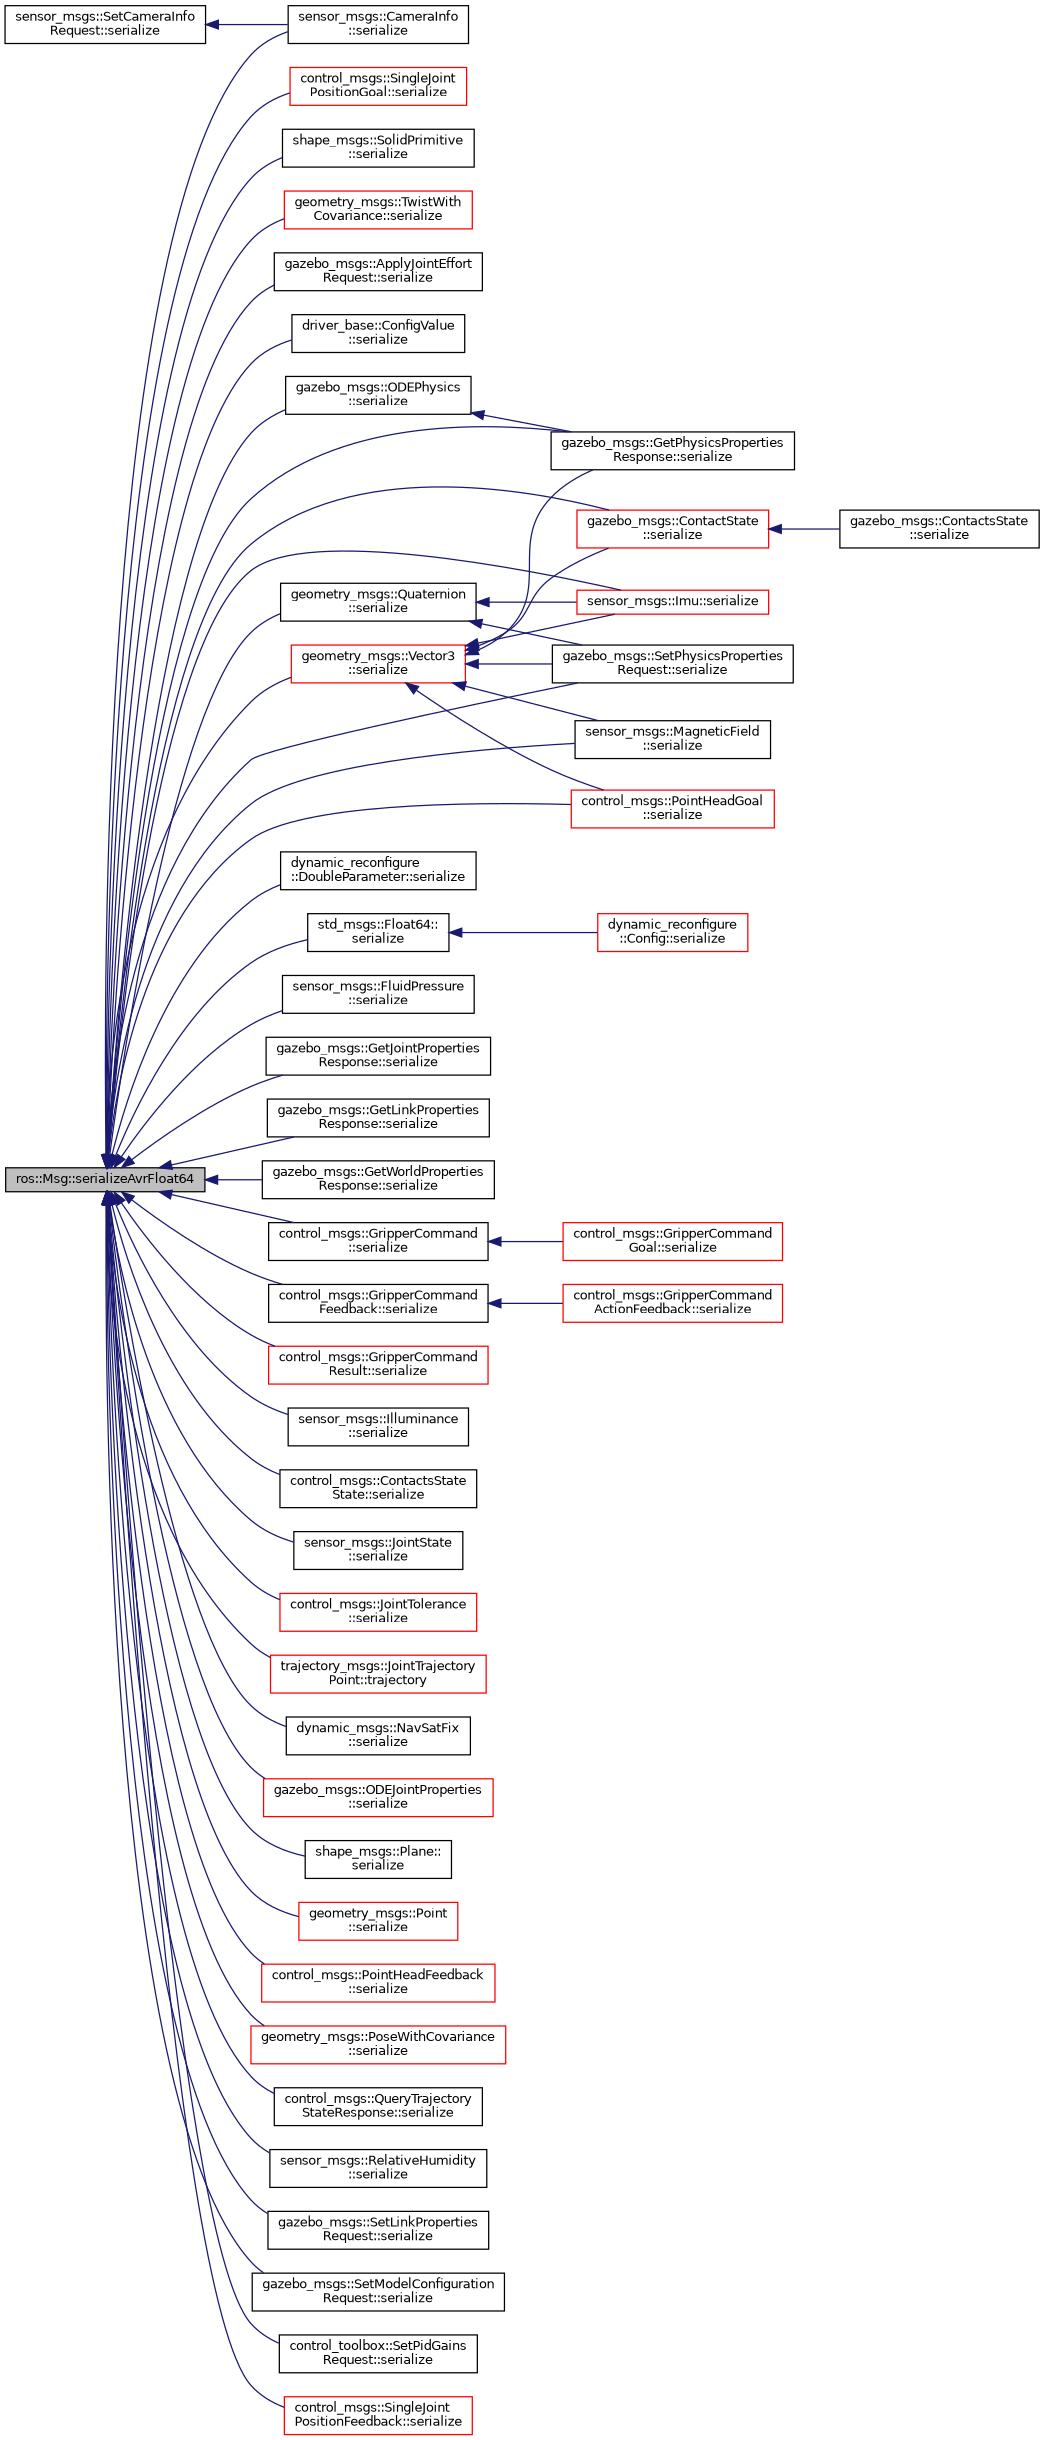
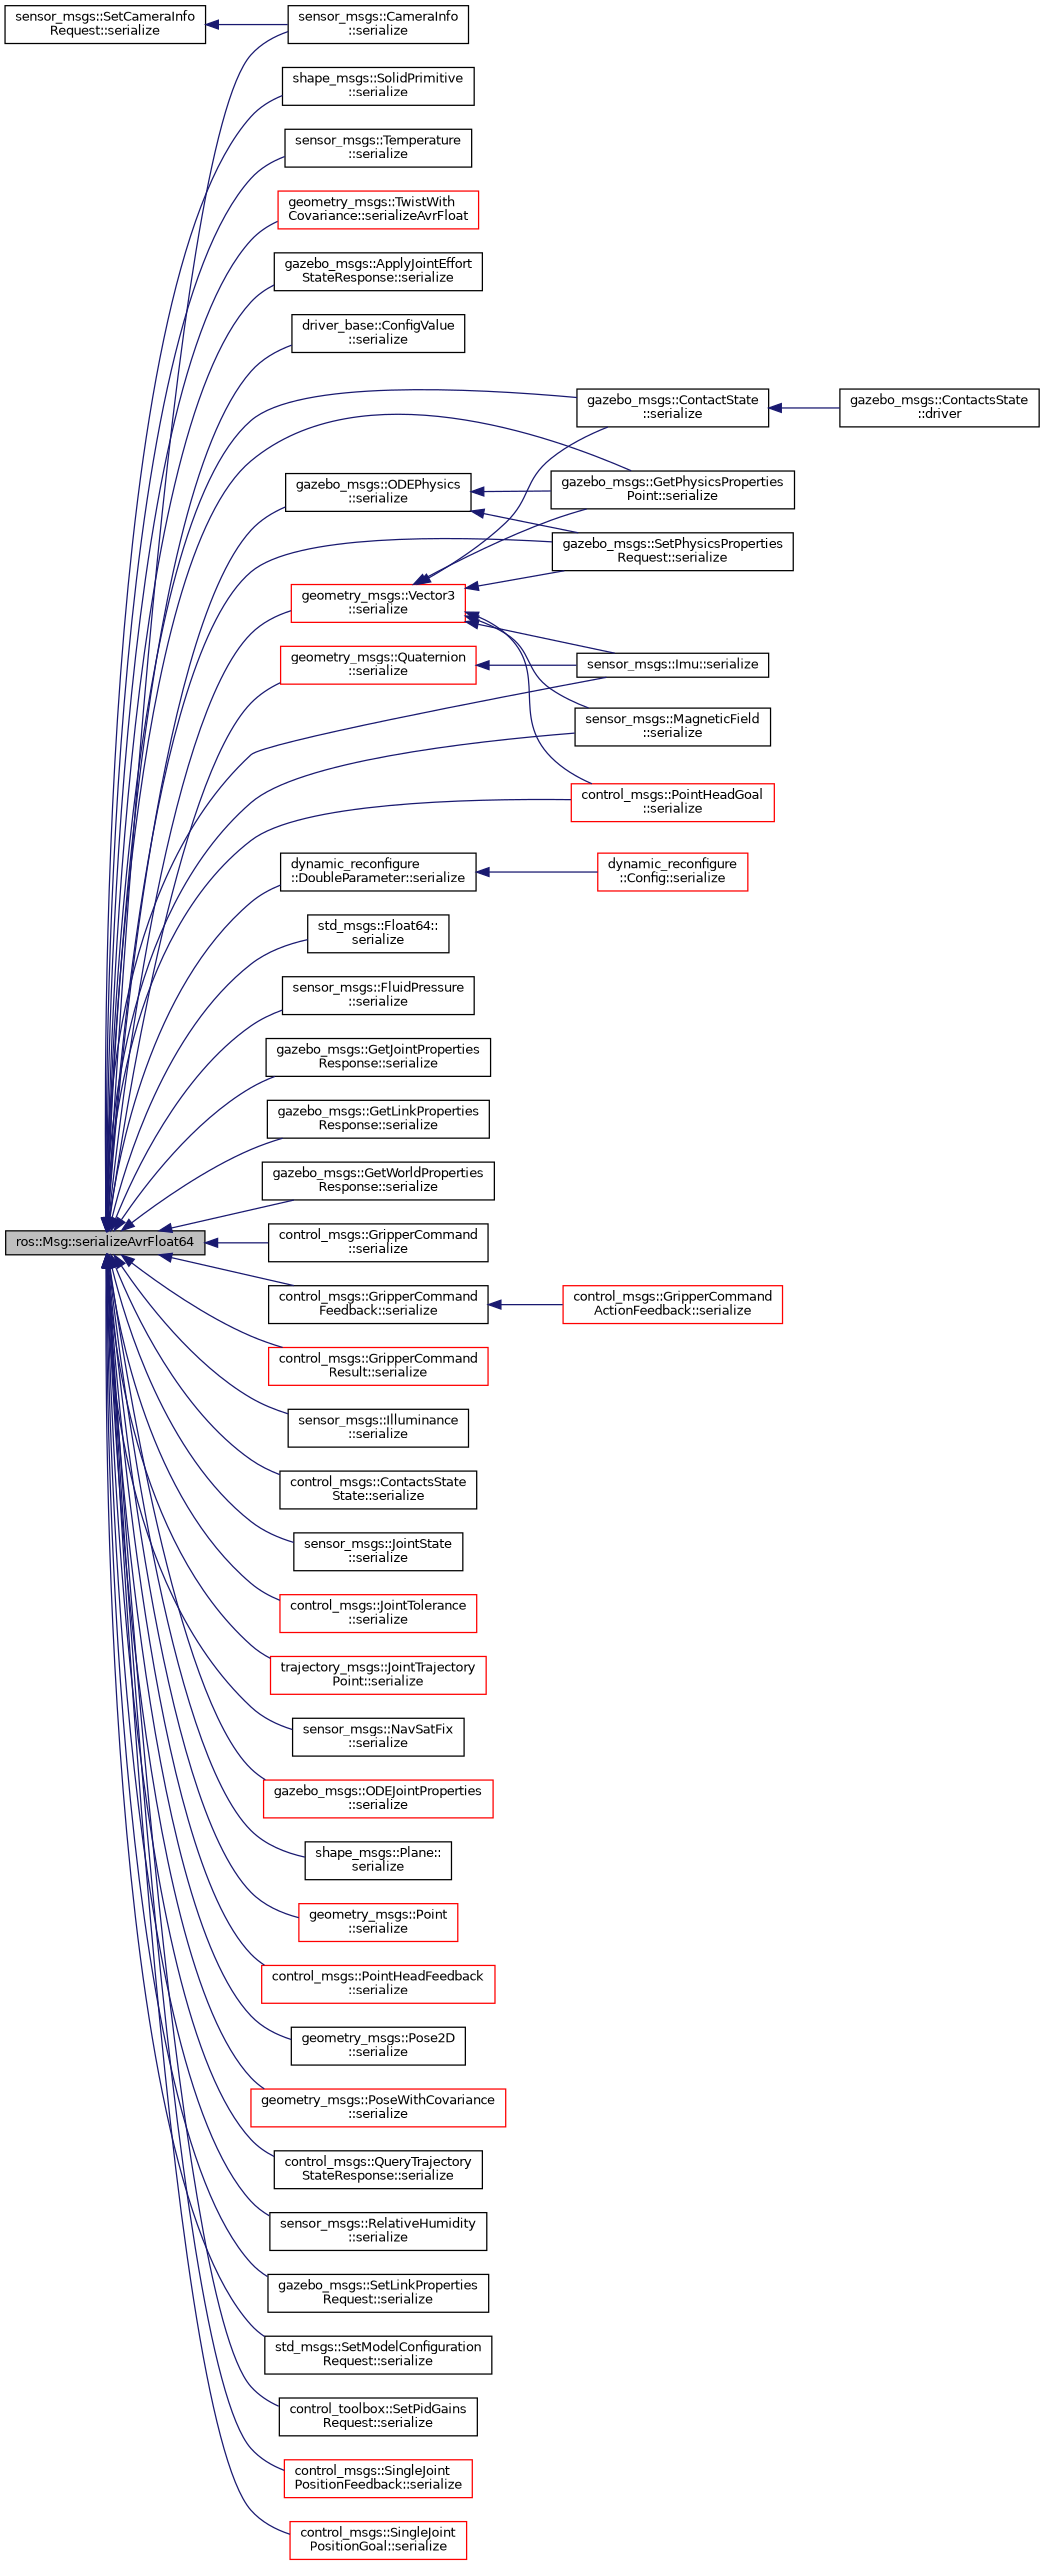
node "sensor_msgs::Temperature ::serialize": added
node "geometry_msgs::TwistWith Covariance::serialize": label "geometry_msgs::TwistWith Covariance::serialize" -> "geometry_msgs::TwistWith Covariance::serializeAvrFloat"
node "gazebo_msgs::ApplyJointEffort Request::serialize": label "gazebo_msgs::ApplyJointEffort Request::serialize" -> "gazebo_msgs::ApplyJointEffort StateResponse::serialize"
node "gazebo_msgs::GetPhysicsProperties Response::serialize": label "gazebo_msgs::GetPhysicsProperties Response::serialize" -> "gazebo_msgs::GetPhysicsProperties Point::serialize"
node "gazebo_msgs::ContactState ::serialize": color red -> black
node "gazebo_msgs::ContactsState ::serialize": label "gazebo_msgs::ContactsState ::serialize" -> "gazebo_msgs::ContactsState ::driver"
node "geometry_msgs::Quaternion ::serialize": color black -> red
node "sensor_msgs::Imu::serialize": color red -> black
edge "gazebo_msgs::SetPhysicsProperties Request::serialize" -> "geometry_msgs::Quaternion ::serialize": now "gazebo_msgs::SetPhysicsProperties Request::serialize" -> "gazebo_msgs::ODEPhysics ::serialize"
edge "dynamic_reconfigure ::Config::serialize" -> "std_msgs::Float64:: serialize": now "dynamic_reconfigure ::Config::serialize" -> "dynamic_reconfigure ::DoubleParameter::serialize"
node "control_msgs::GripperCommand Goal::serialize": removed
node "trajectory_msgs::JointTrajectory Point::trajectory": label "trajectory_msgs::JointTrajectory Point::trajectory" -> "trajectory_msgs::JointTrajectory Point::serialize"
node "dynamic_msgs::NavSatFix ::serialize": label "dynamic_msgs::NavSatFix ::serialize" -> "sensor_msgs::NavSatFix ::serialize"
node "geometry_msgs::Pose2D ::serialize": added
node "gazebo_msgs::SetModelConfiguration Request::serialize": label "gazebo_msgs::SetModelConfiguration Request::serialize" -> "std_msgs::SetModelConfiguration Request::serialize"
